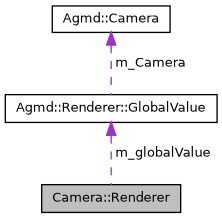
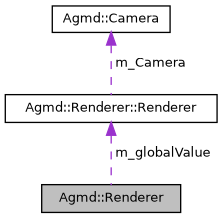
node "Agmd::Renderer::GlobalValue": label "Agmd::Renderer::GlobalValue" -> "Agmd::Renderer::Renderer"
node "Camera::Renderer": label "Camera::Renderer" -> "Agmd::Renderer"
